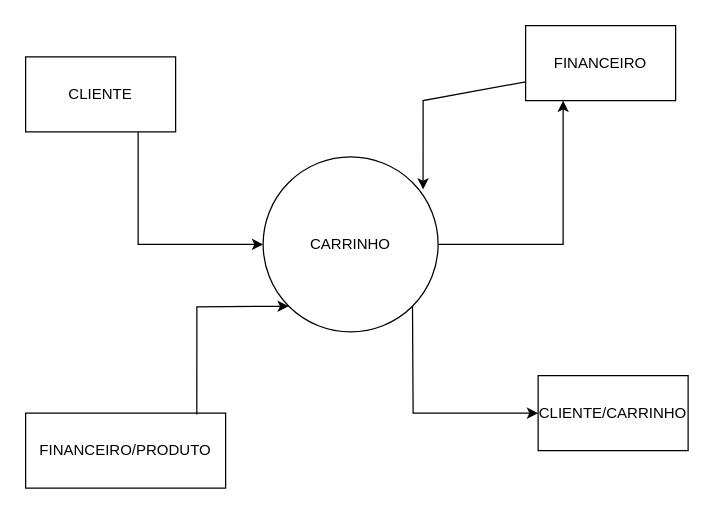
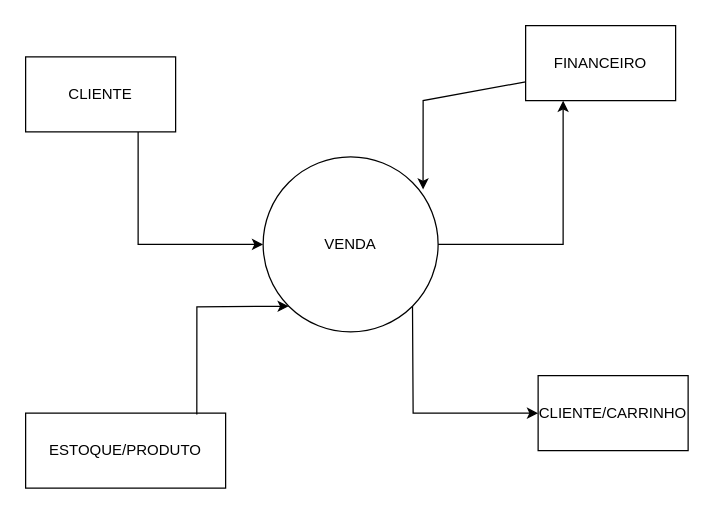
node "CARRINHO": label "CARRINHO" -> "VENDA"
node "FINANCEIRO/PRODUTO": label "FINANCEIRO/PRODUTO" -> "ESTOQUE/PRODUTO"
